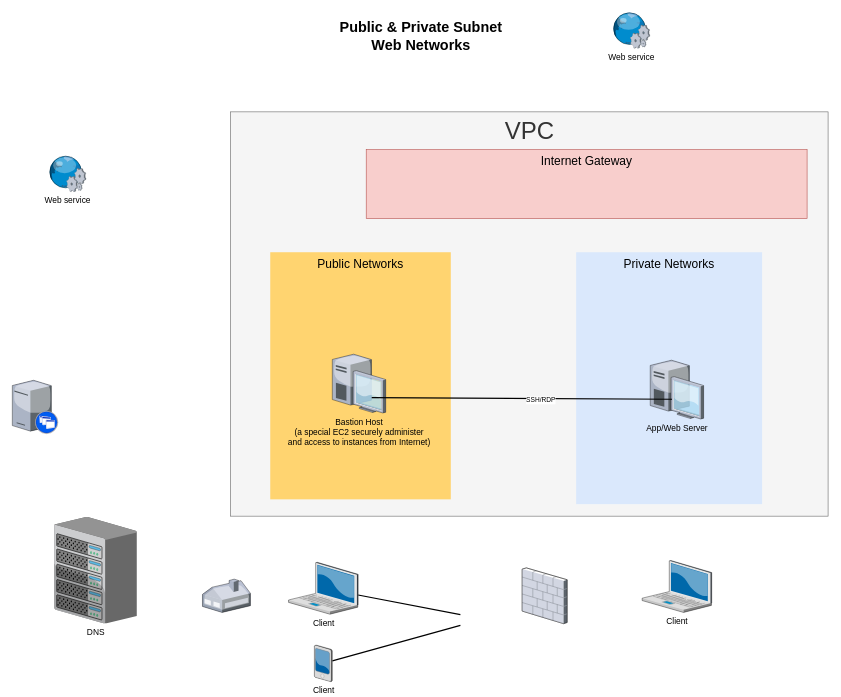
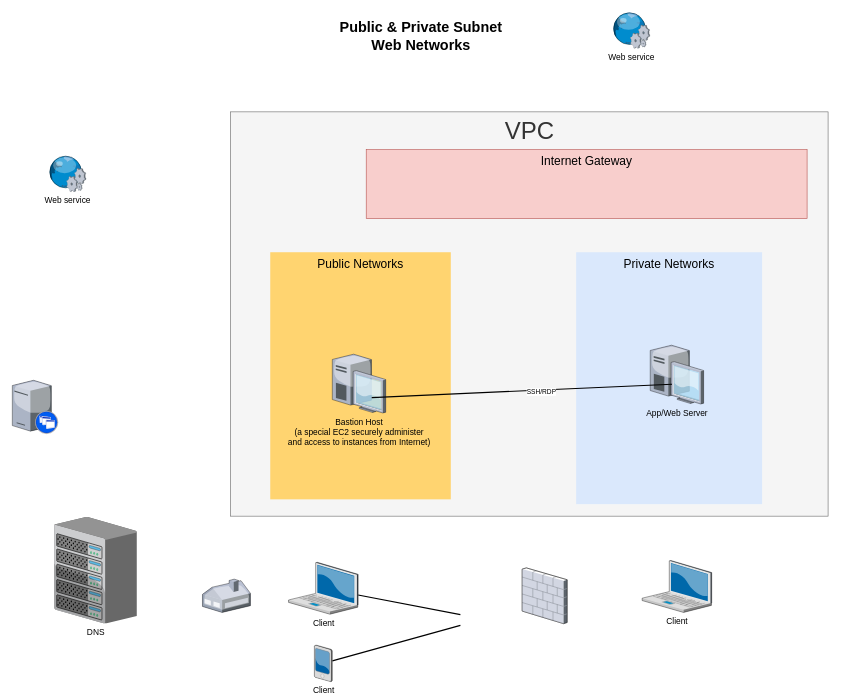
node "App/Web Server": moved (677, 390) -> (677, 375)
